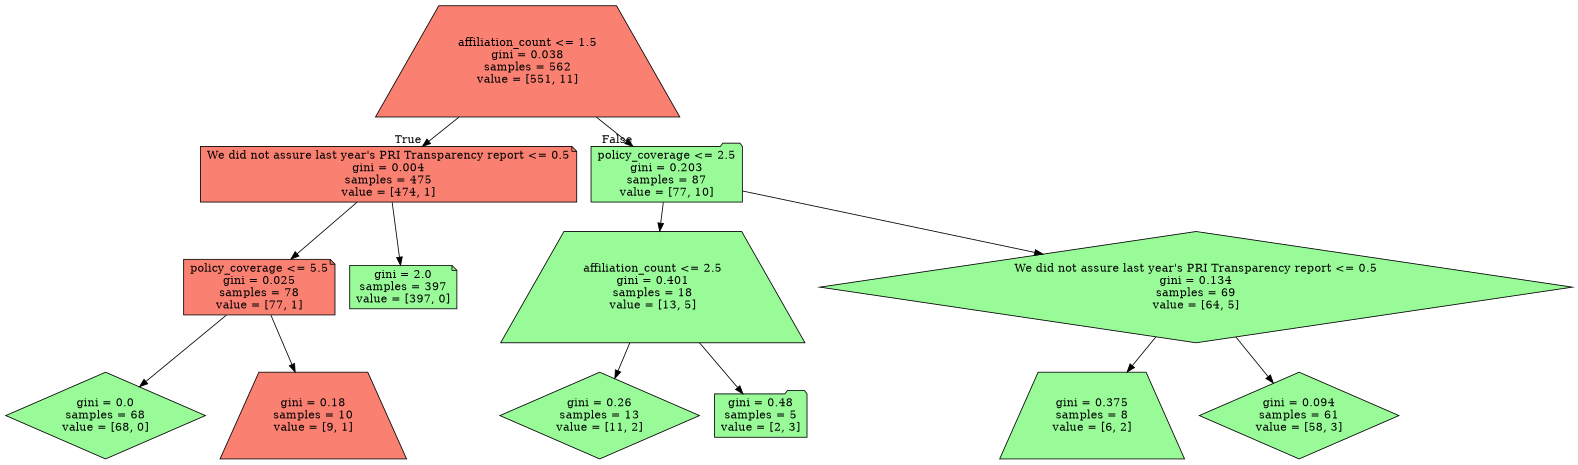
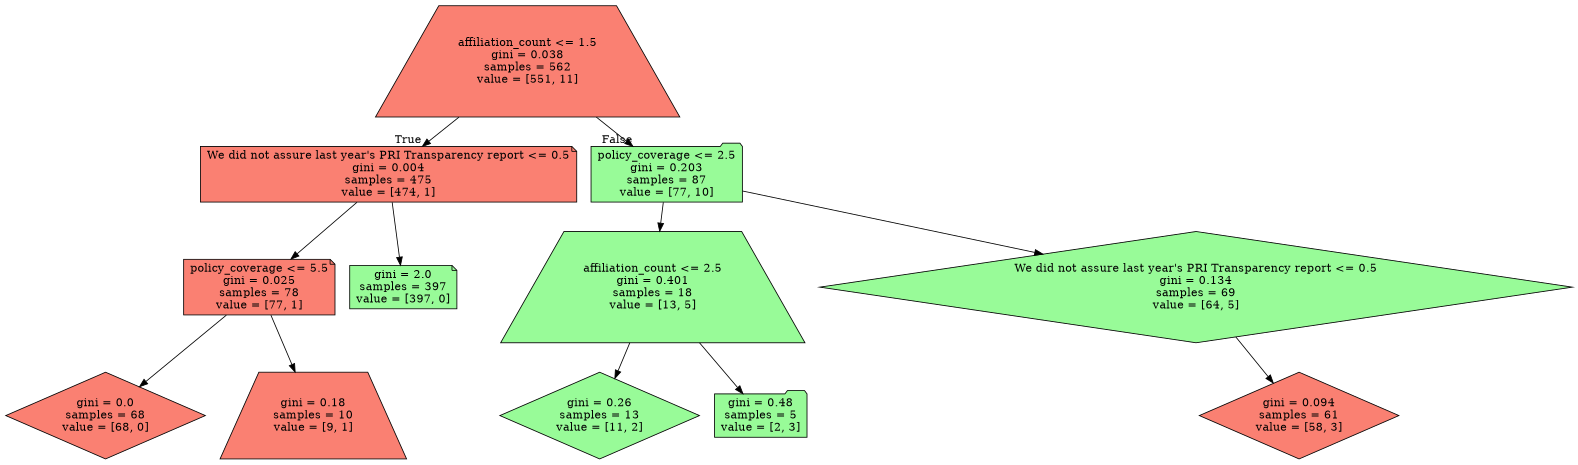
node "gini = 0.0 samples = 68 value = [68, 0]": fillcolor palegreen -> salmon
node "gini = 0.375 samples = 8 value = [6, 2]": removed
node "gini = 0.094 samples = 61 value = [58, 3]": fillcolor palegreen -> salmon
